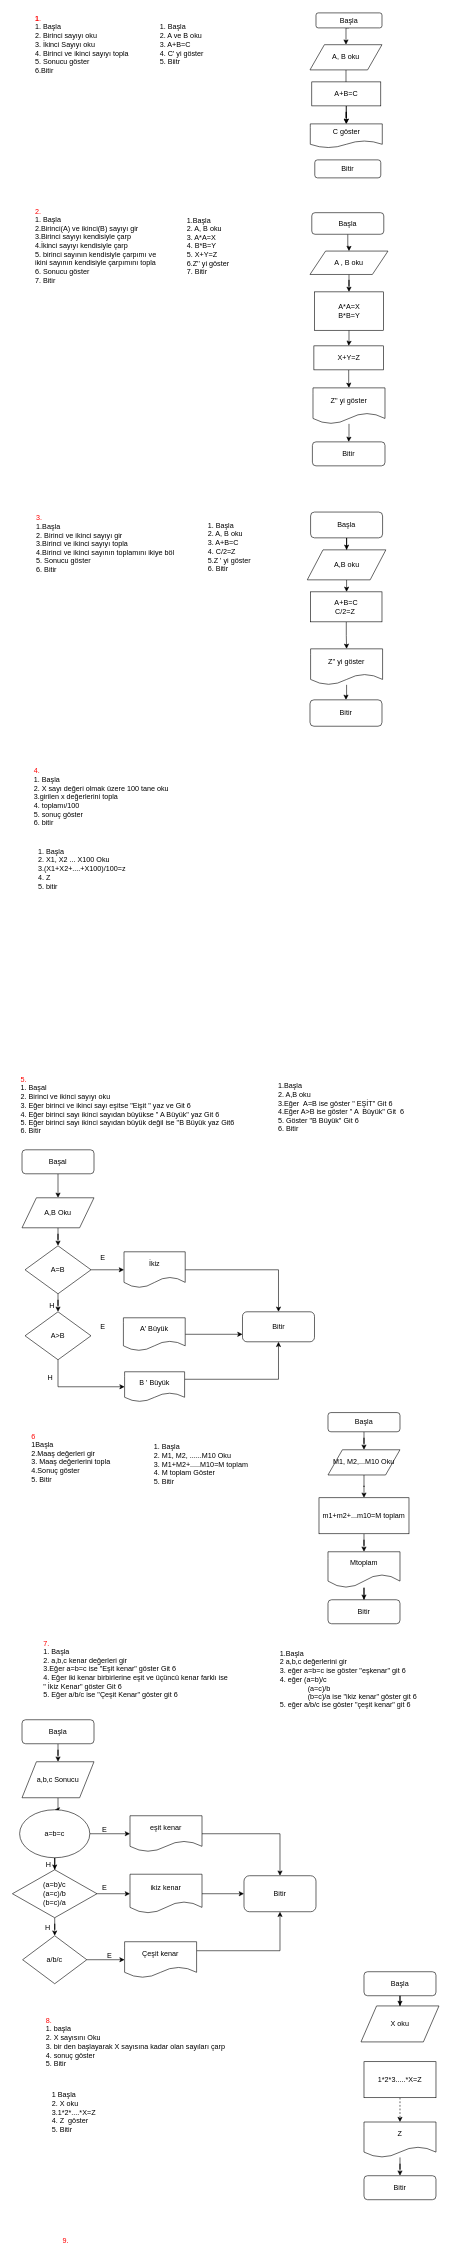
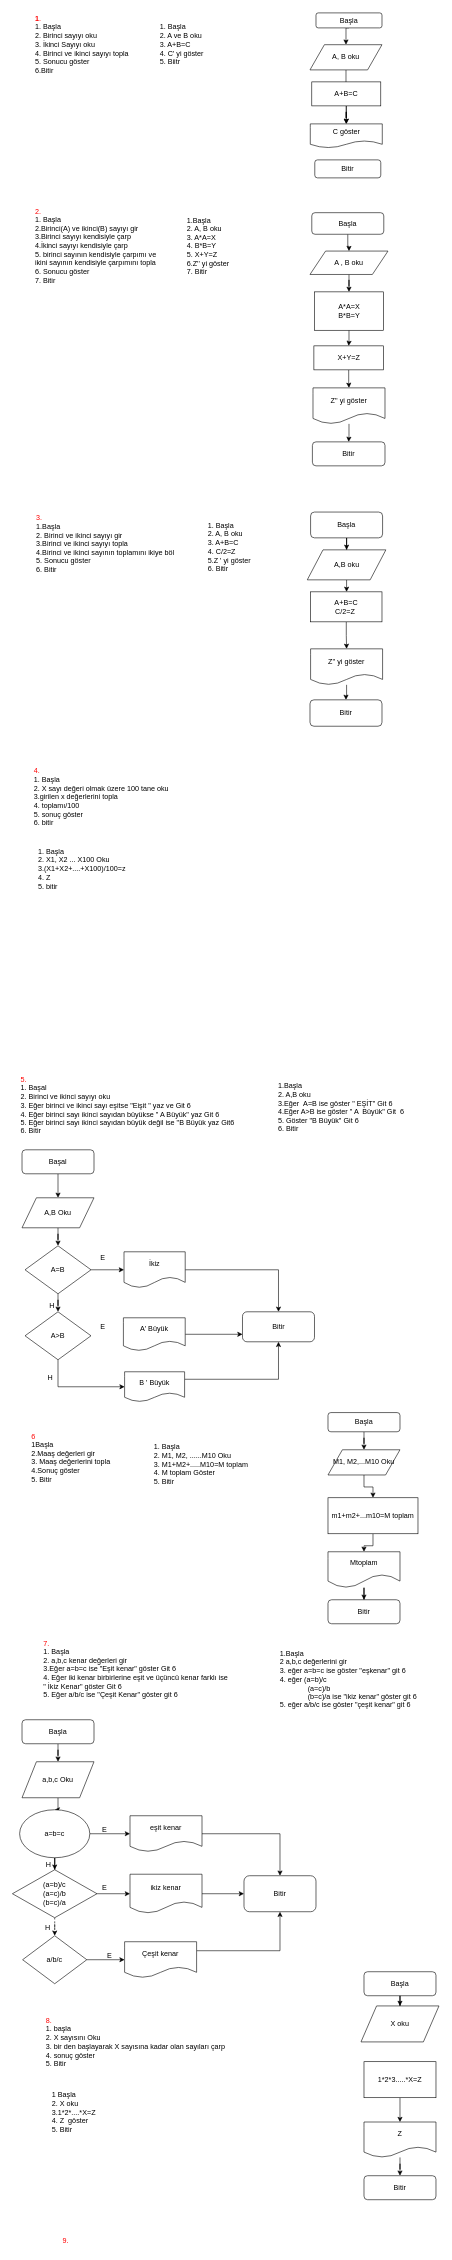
node "m1+m2+...m10=M toplam": moved (364, 1516) -> (373, 1516)
node "a,b,c Sonucu": label "a,b,c Sonucu" -> "a,b,c Oku"
edge "(a=b)/c (a=c)/b (b=c)/a" -> "a/b/c": style solid -> dashed
edge "1*2*3.....*X=Z" -> "Z": style dashed -> solid
